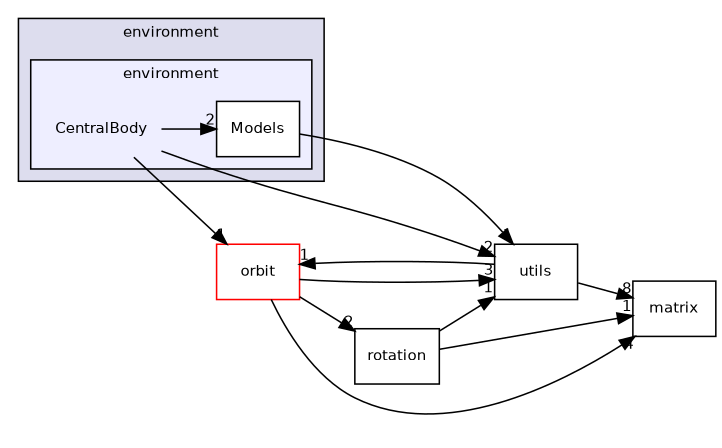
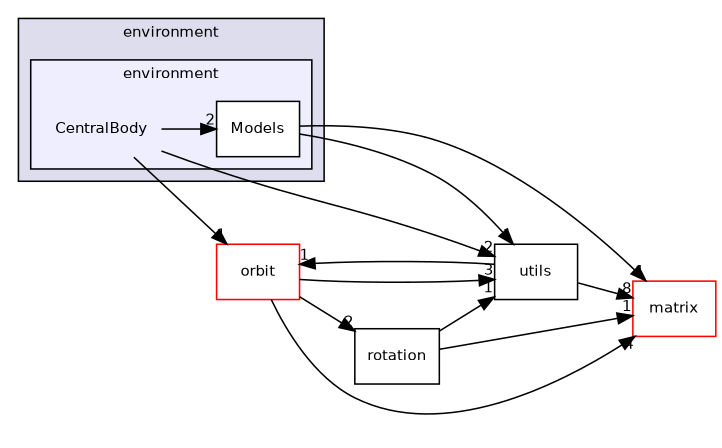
edge "Models" -> "matrix": added
node "matrix": color black -> red
